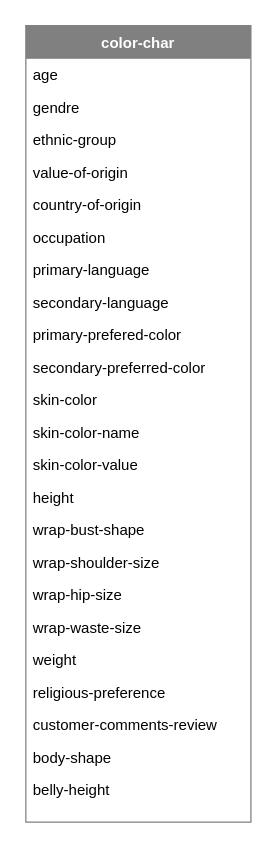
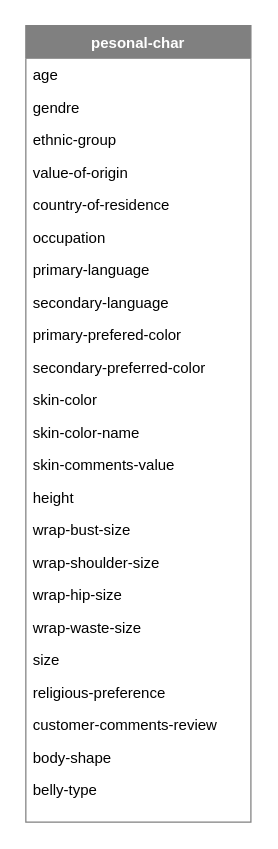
node "color-char": label "color-char" -> "pesonal-char"
node "country-of-origin": label "country-of-origin" -> "country-of-residence"
node "skin-color-value": label "skin-color-value" -> "skin-comments-value"
node "wrap-bust-shape": label "wrap-bust-shape" -> "wrap-bust-size"
node "weight": label "weight" -> "size"
node "belly-height": label "belly-height" -> "belly-type"
